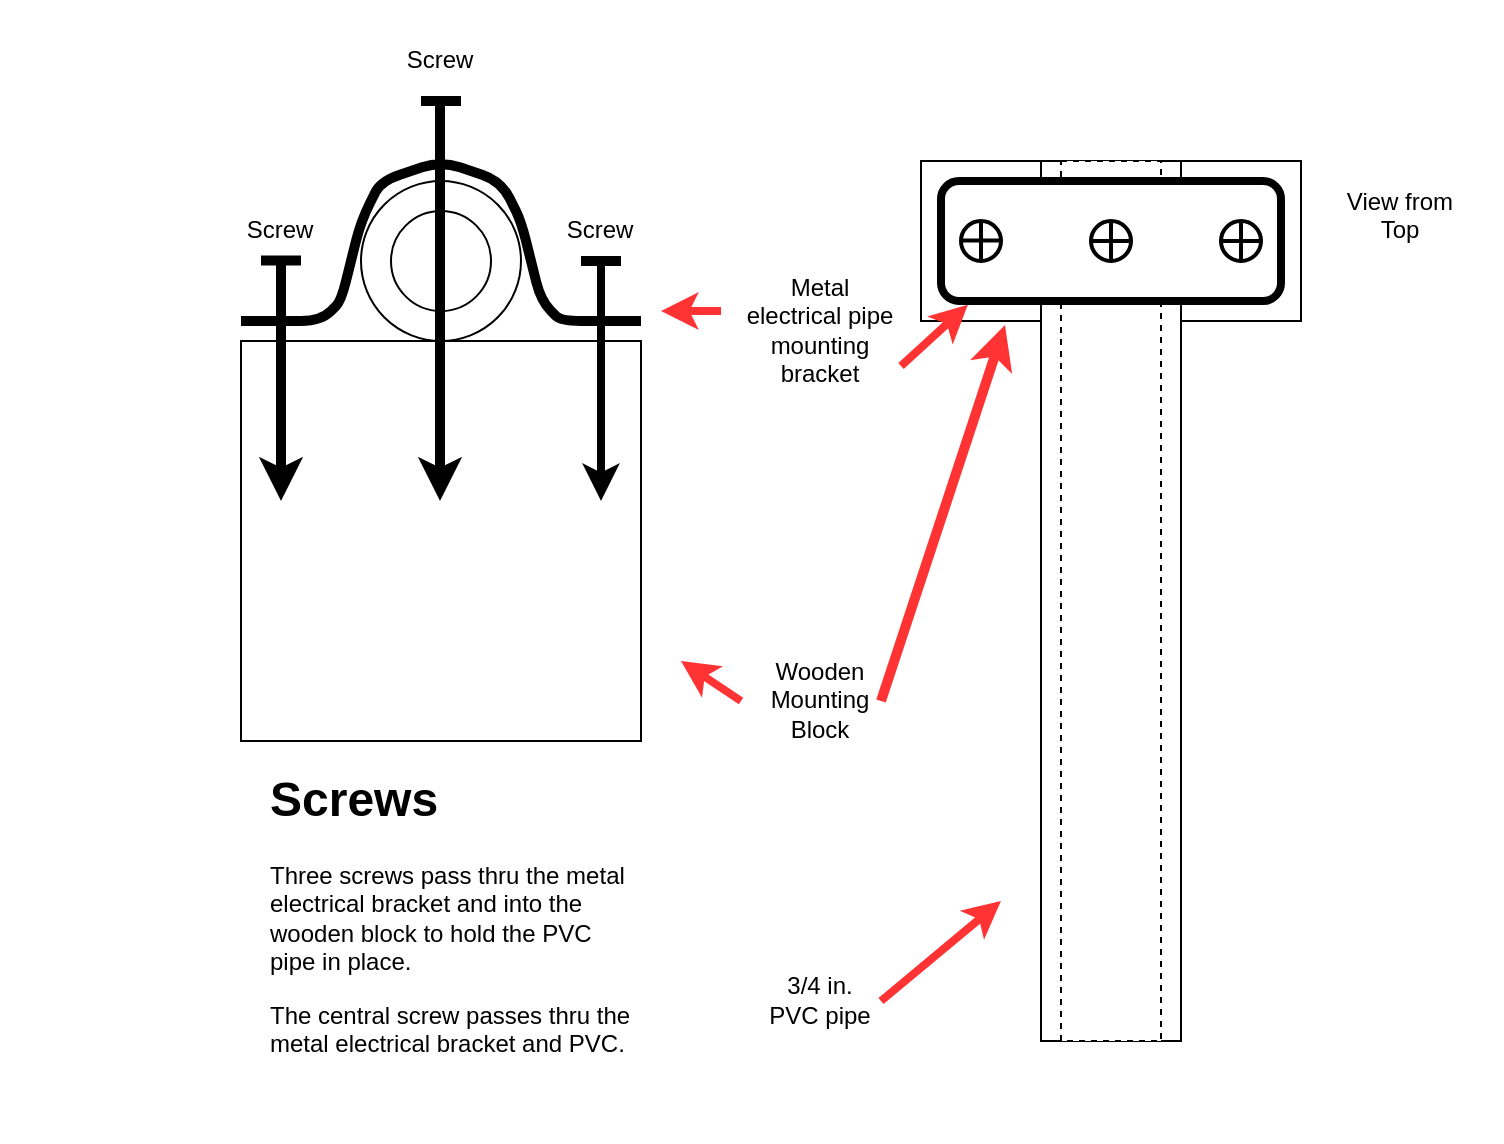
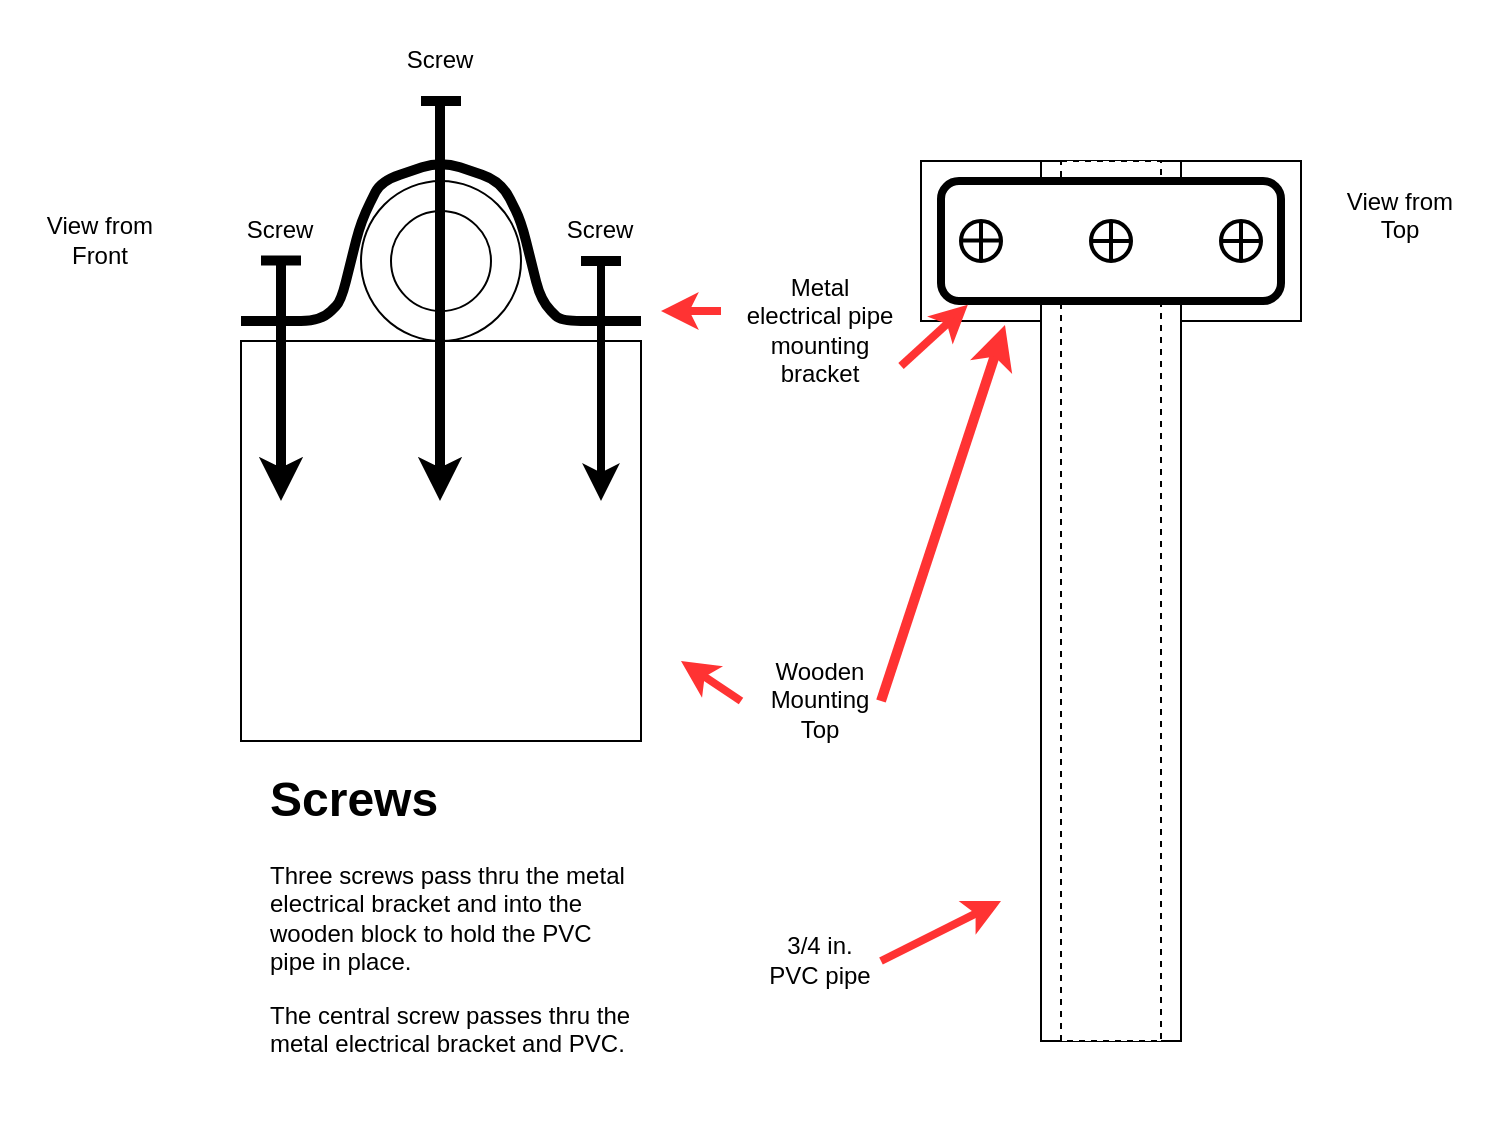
node "View from Front": added
node "Wooden Mounting Block": label "Wooden Mounting Block" -> "Wooden Mounting Top"
node "3/4 in. PVC pipe": moved (821, 1001) -> (821, 961)
